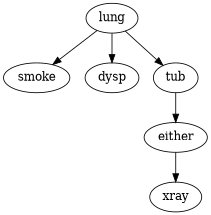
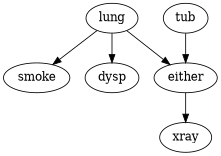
edge "lung" -> "tub": now "lung" -> "either"
